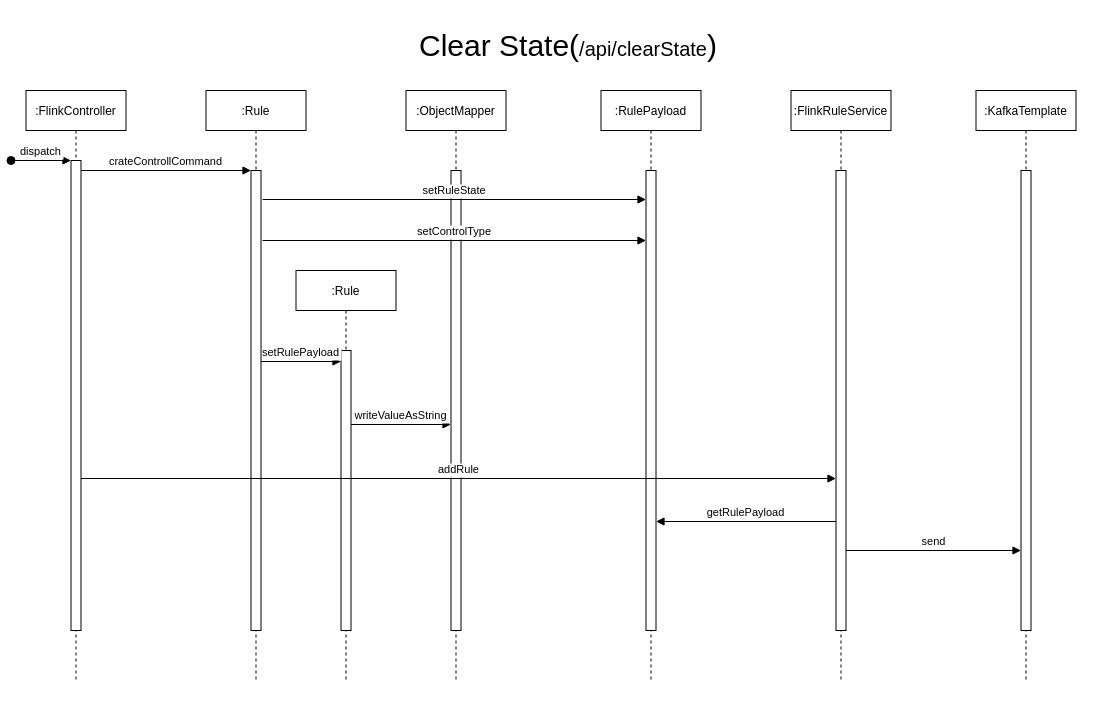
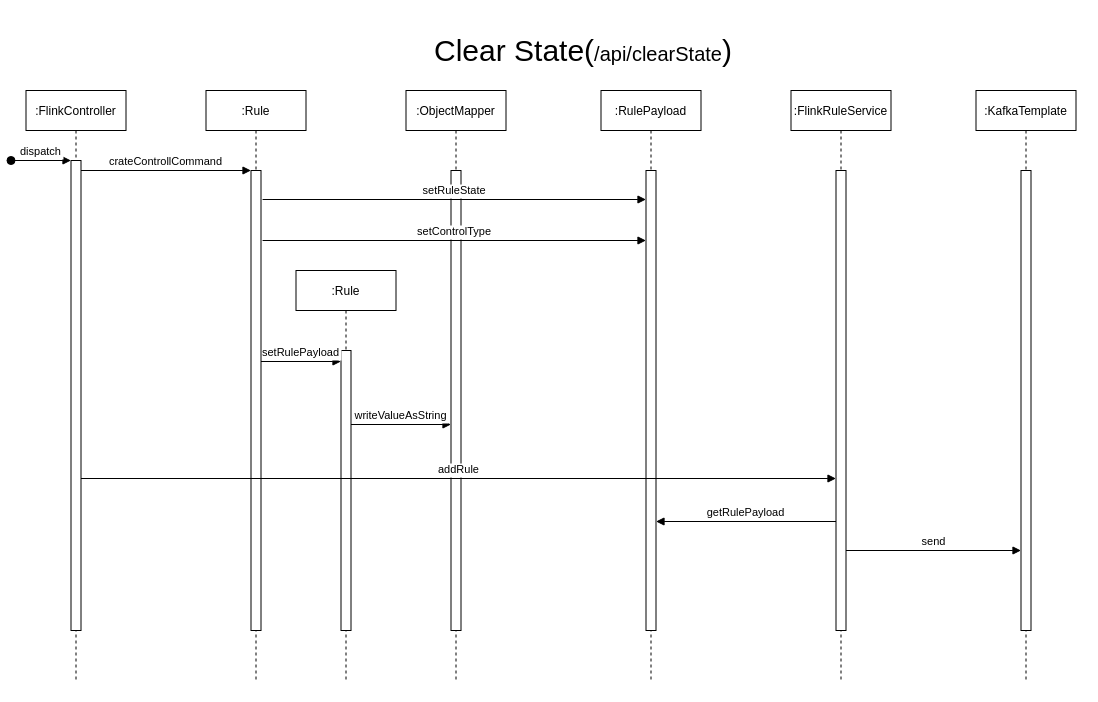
node "Clear State(/api/clearState)": moved (569, 46) -> (584, 51)
